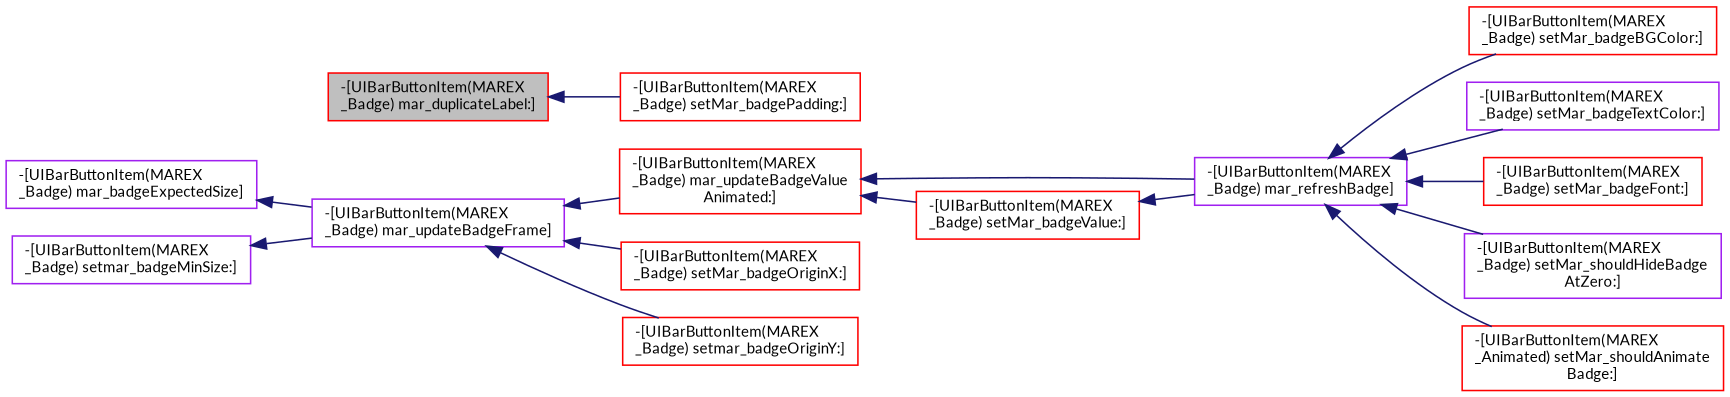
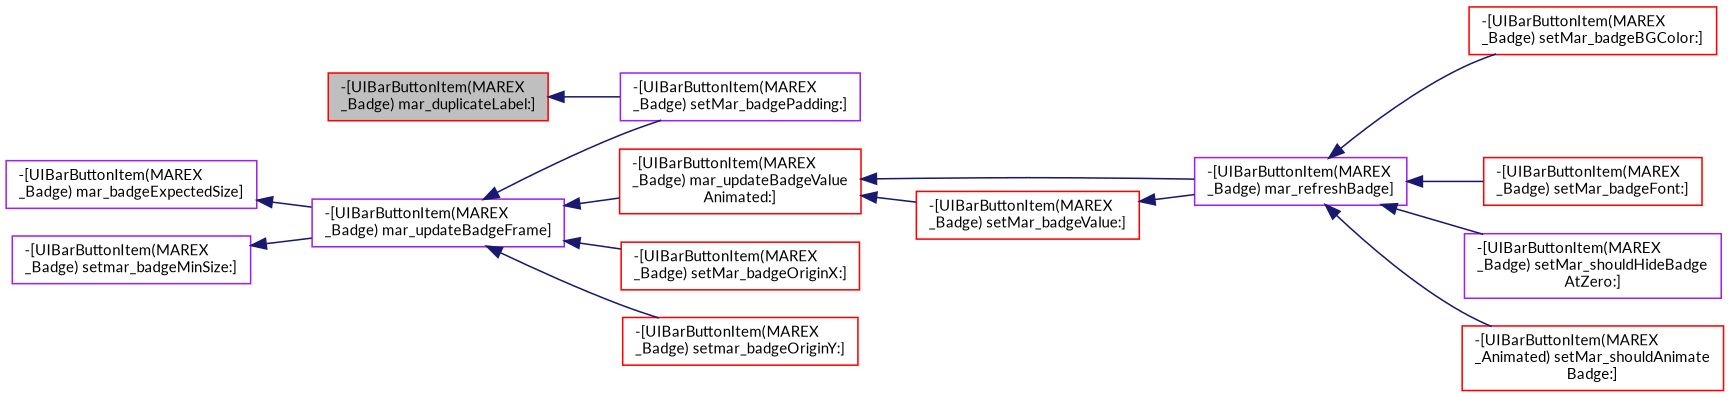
node "-[UIBarButtonItem(MAREX _Badge) setMar_badgePadding:]": color red -> purple
node "-[UIBarButtonItem(MAREX _Badge) setMar_badgeTextColor:]": removed
edge "-[UIBarButtonItem(MAREX _Badge) setMar_badgePadding:]" -> "-[UIBarButtonItem(MAREX _Badge) mar_updateBadgeFrame]": added
